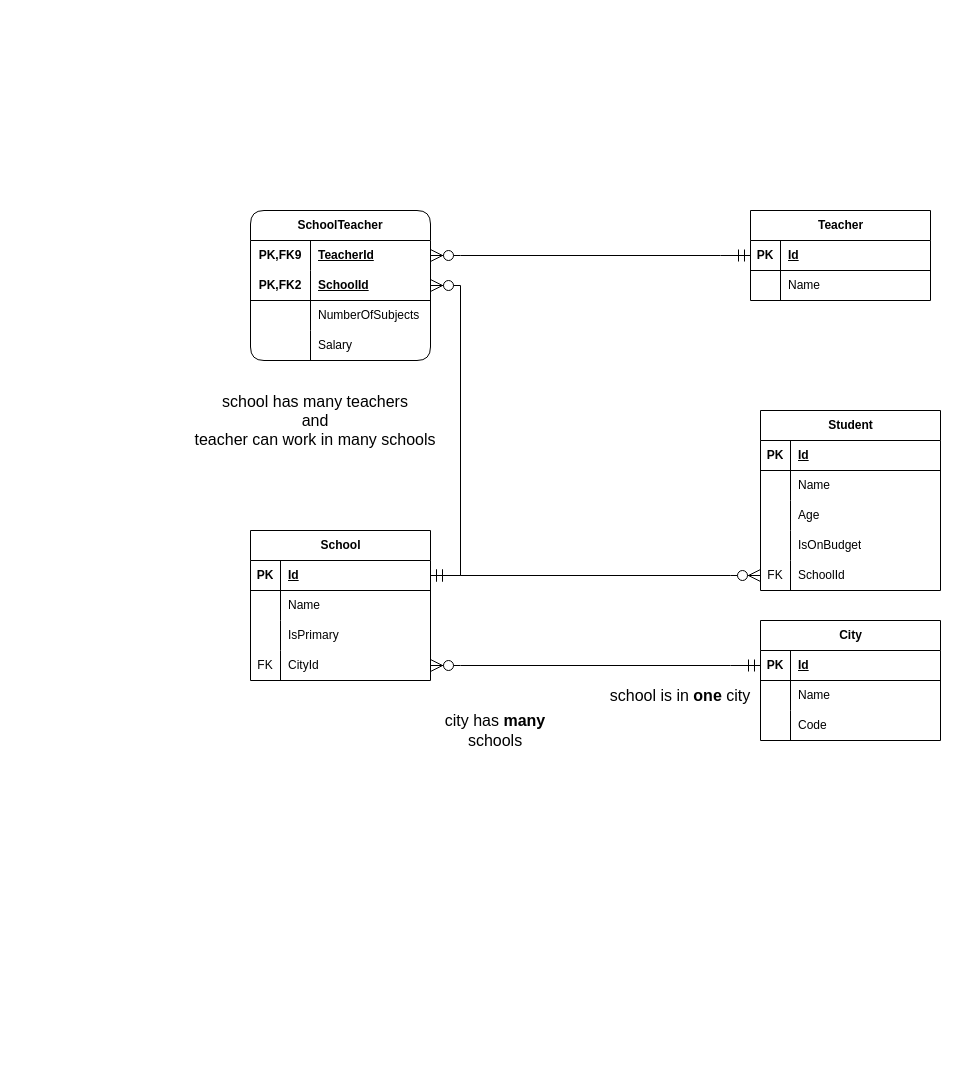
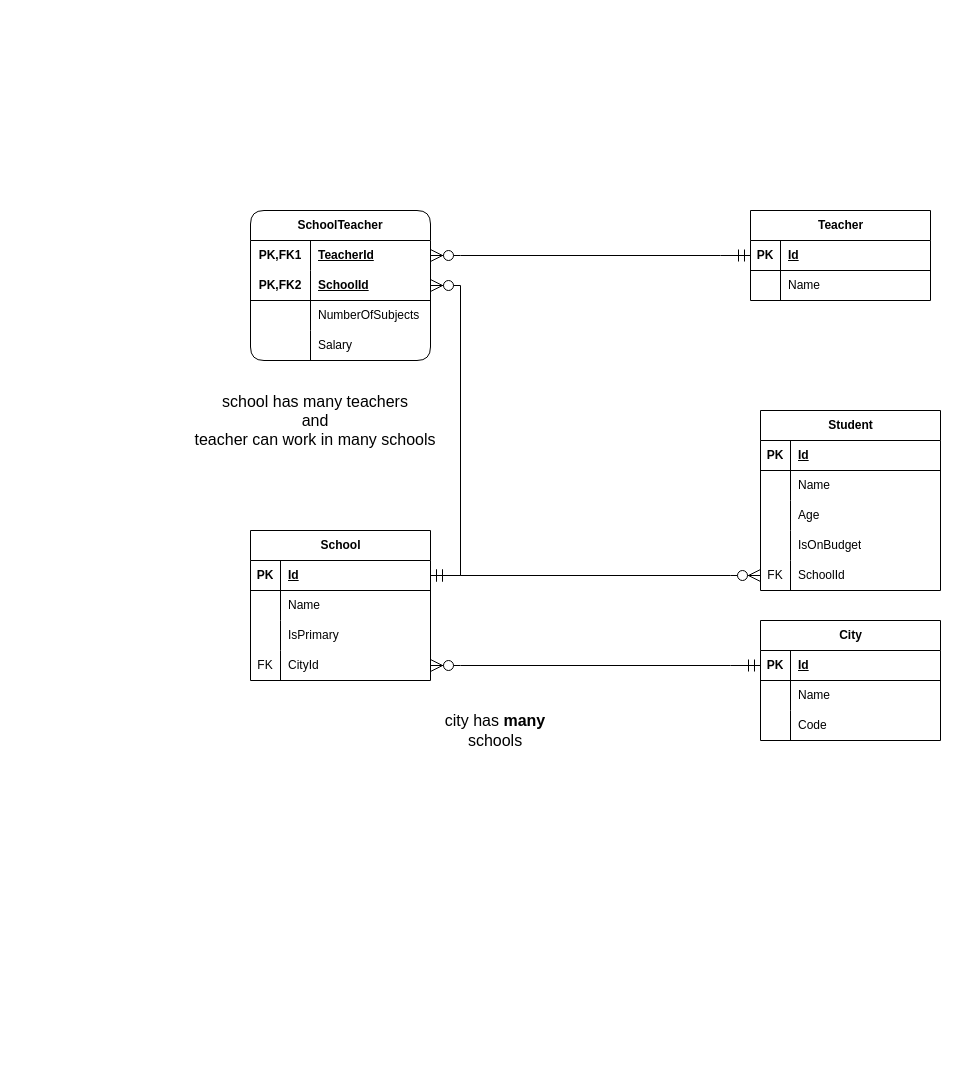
node "PK,FK9": label "PK,FK9" -> "PK,FK1"
node "school is in one city": removed
